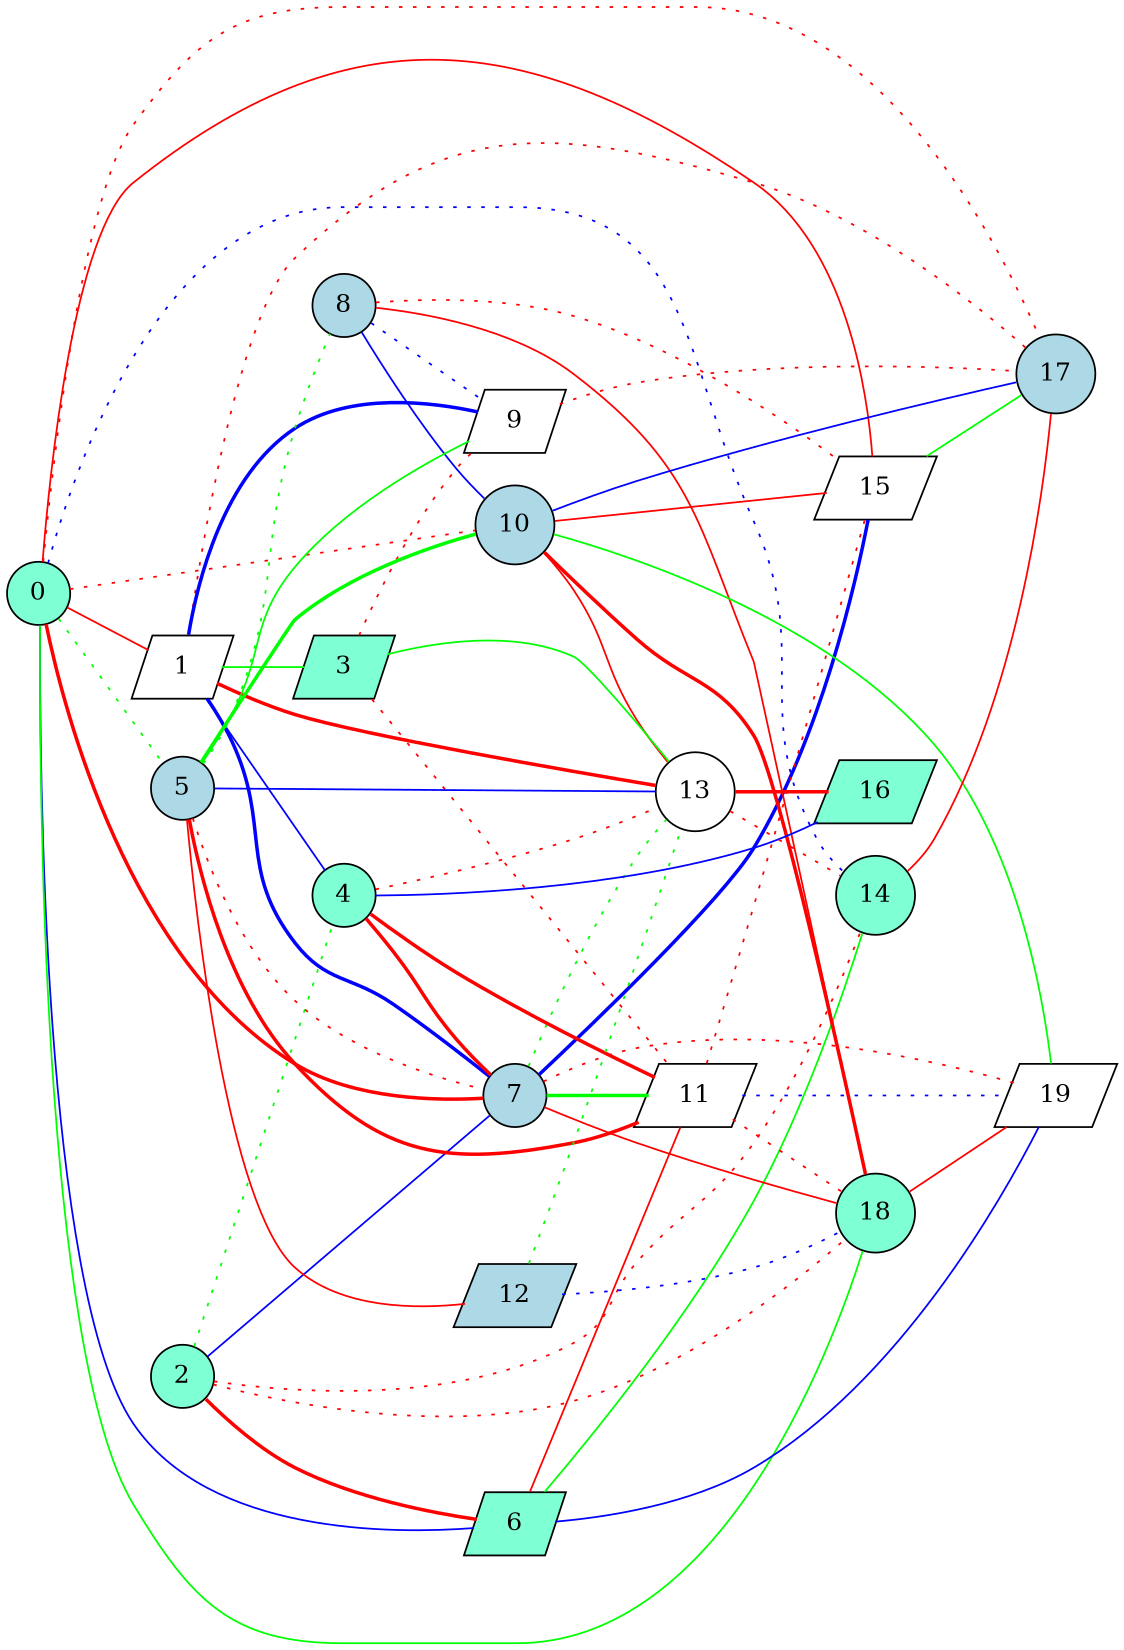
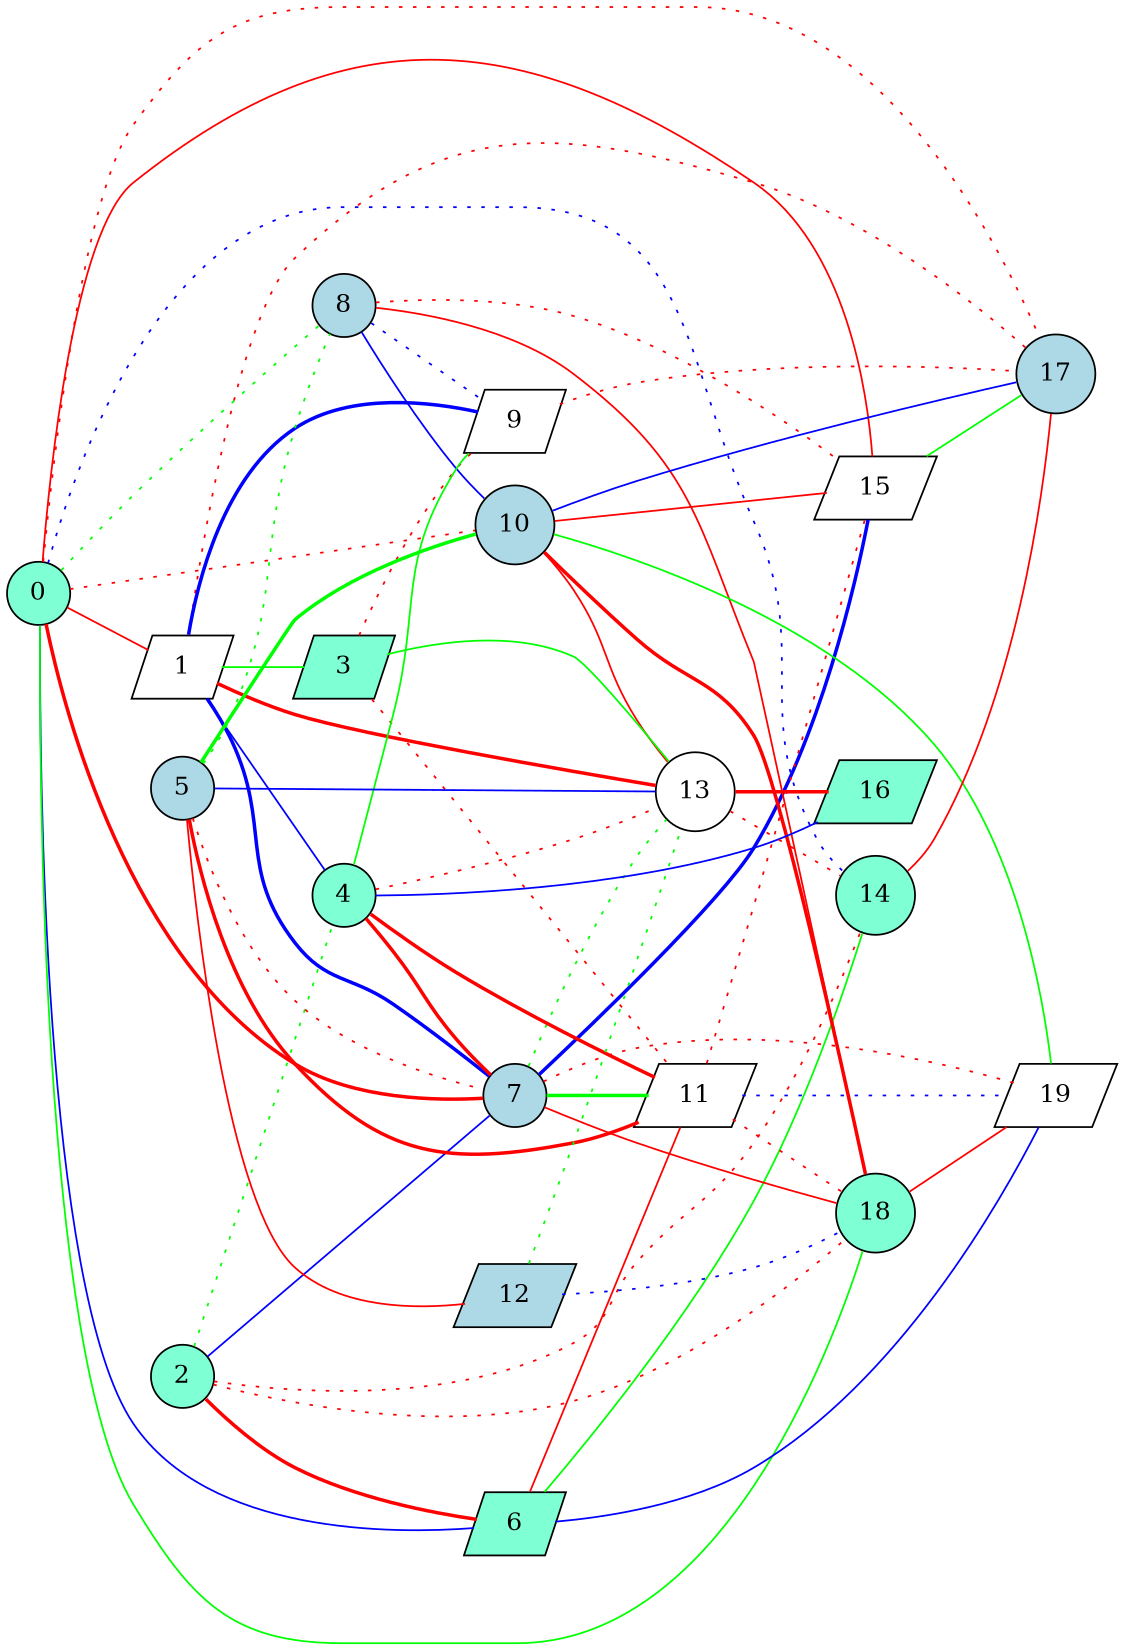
edge "9" -- "5": now "9" -- "4"
edge "0" -- "5": now "0" -- "8"
